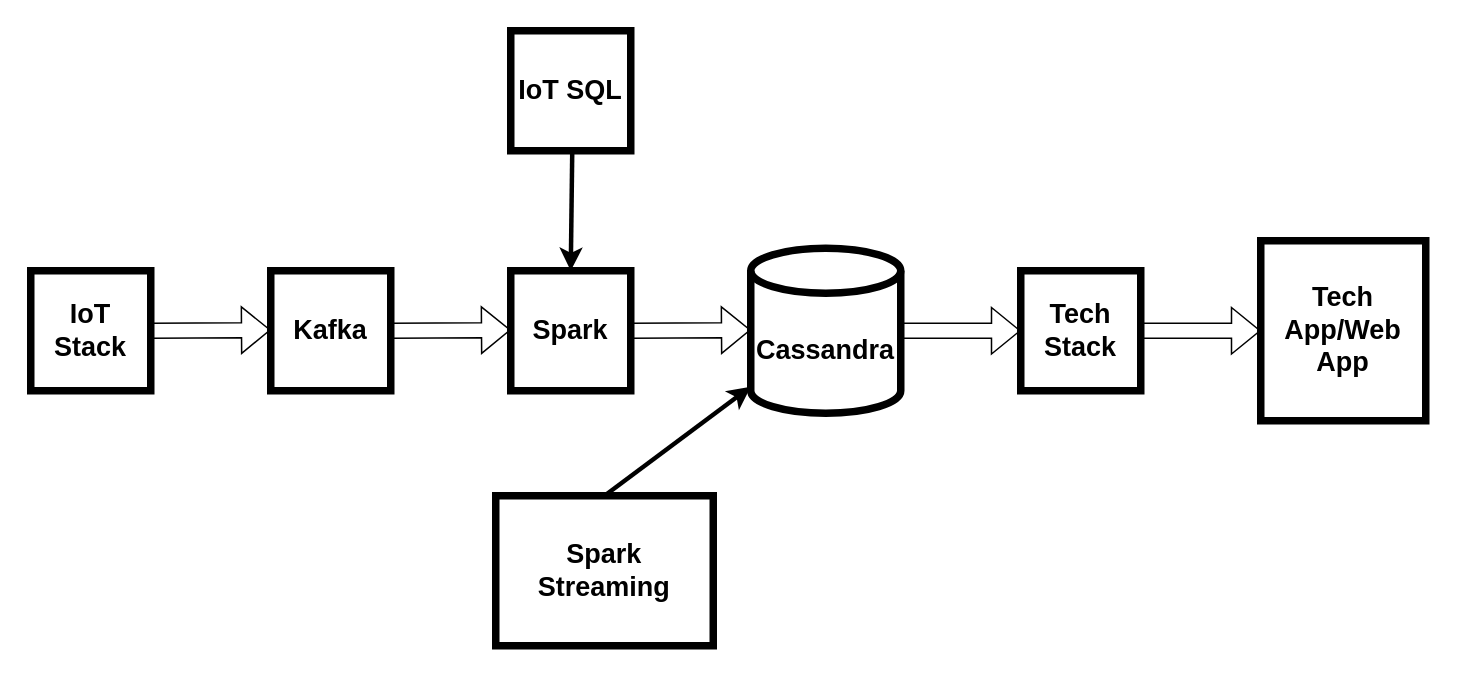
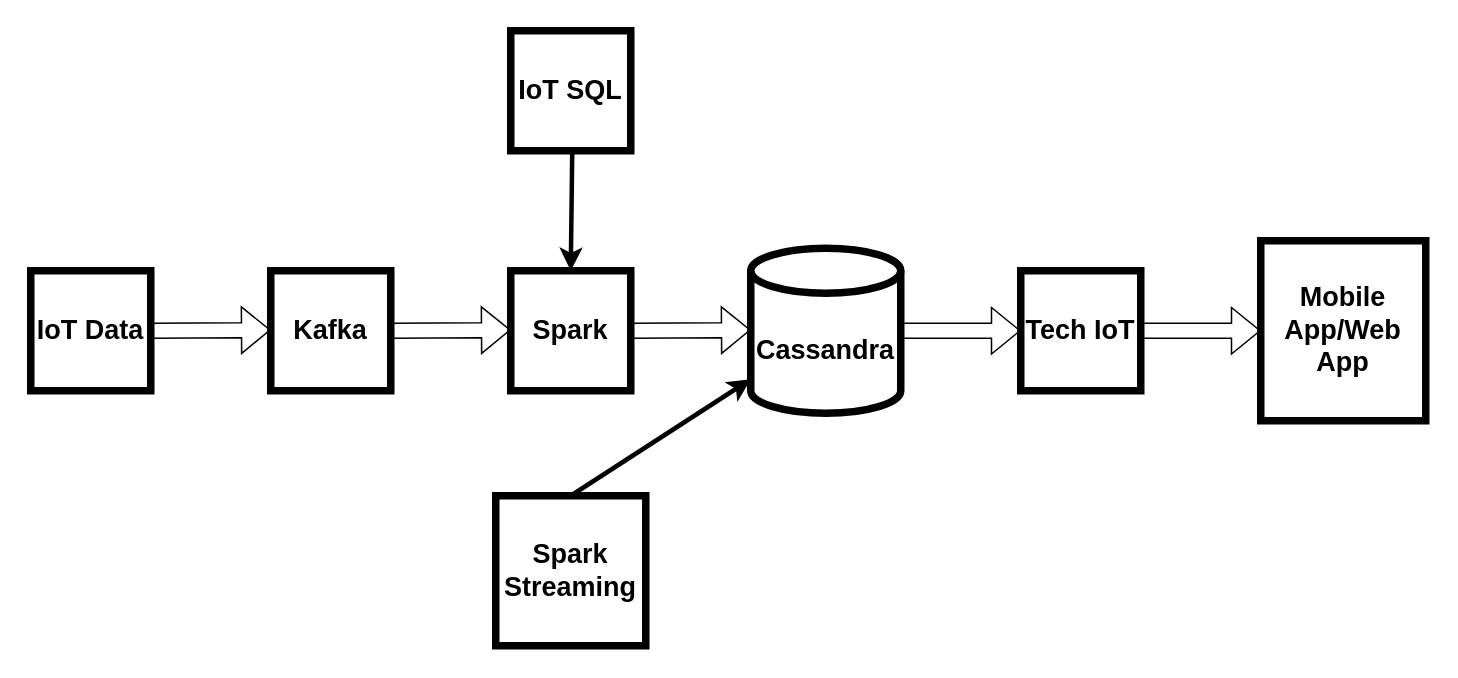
node "IoT Stack": label "IoT Stack" -> "IoT Data"
node "Tech Stack": label "Tech Stack" -> "Tech IoT"
node "Tech App/Web App": label "Tech App/Web App" -> "Mobile App/Web App"
node "Spark Streaming": size 218x150 -> 150x150
